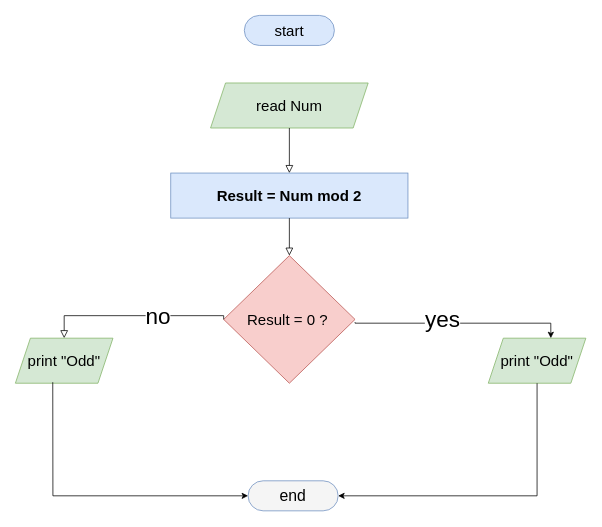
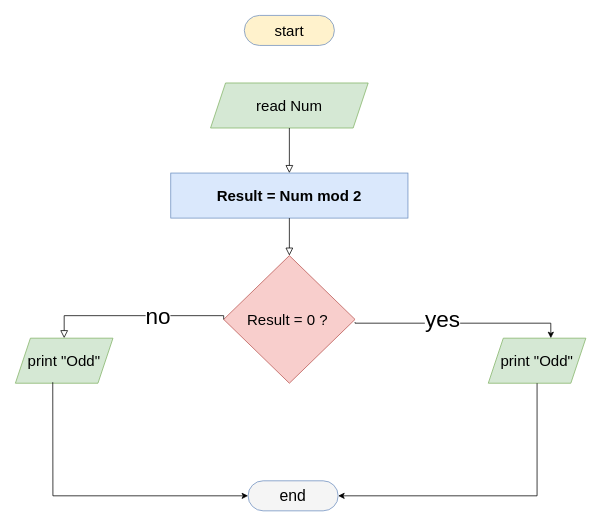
node "start": fillcolor #dae8fc -> #fff2cc
